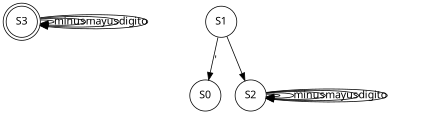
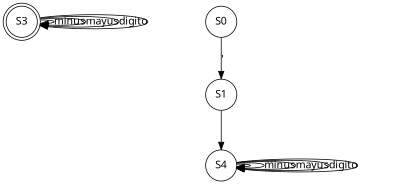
edge "S1" -> "S0": reversed
node "S2": label "S2" -> "S4"
